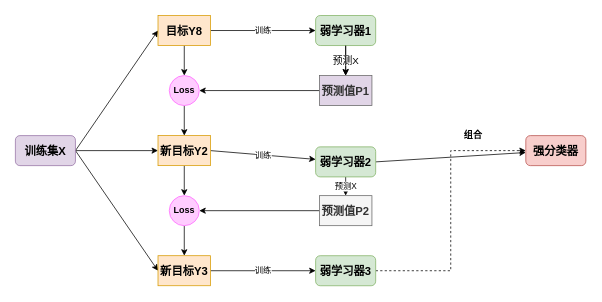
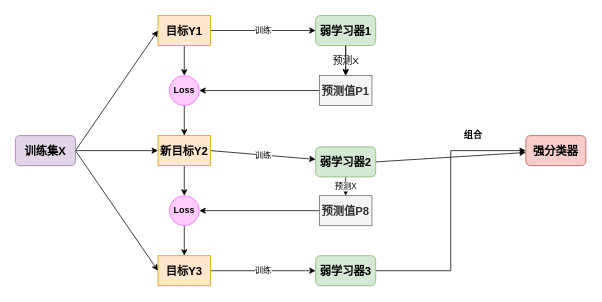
node "目标Y8": label "目标Y8" -> "目标Y1"
node "预测值P1": fillcolor #e1d5e7 -> #f5f5f5
node "预测值P2": label "预测值P2" -> "预测值P8"
edge "弱学习器3" -> "强分类器": style dashed -> solid
node "新目标Y3": label "新目标Y3" -> "目标Y3"
